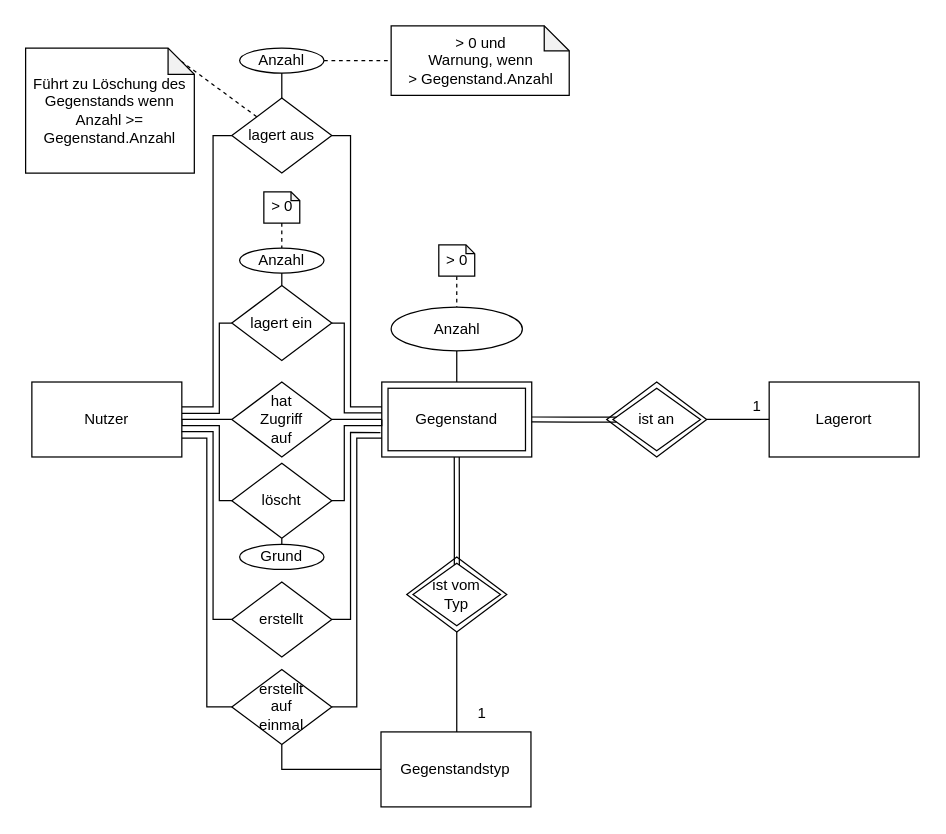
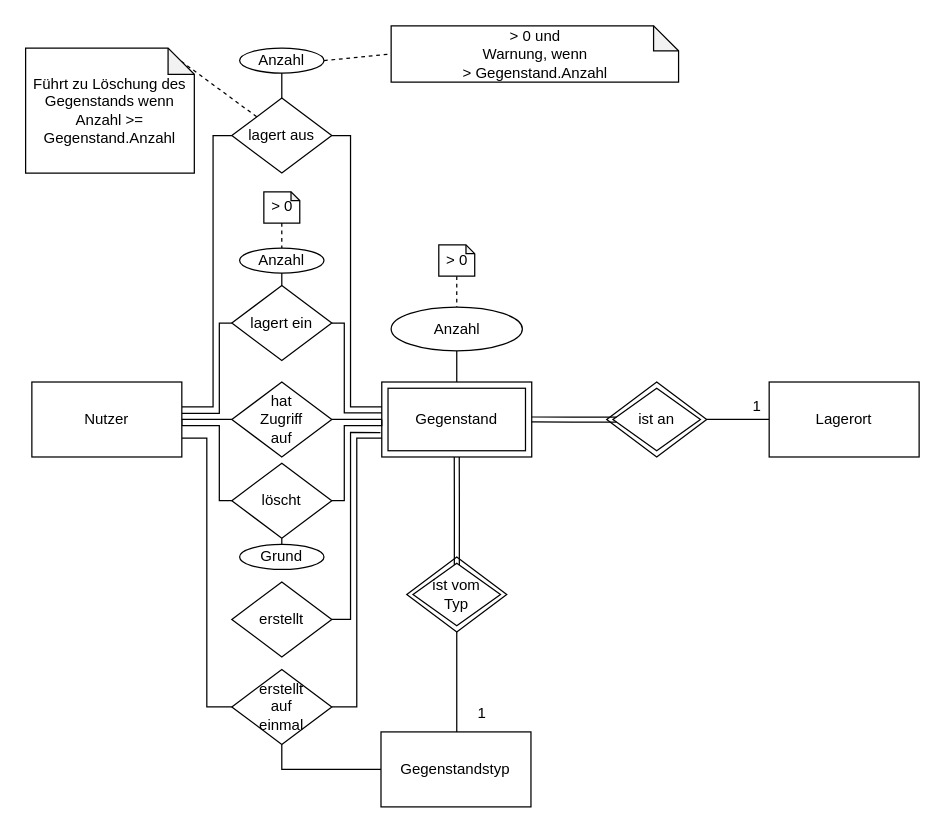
node "> 0 und Warnung, wenn > Gegenstand.Anzahl": size 178x70 -> 288x56
edge "Nutzer" -- "erstellt": removed
